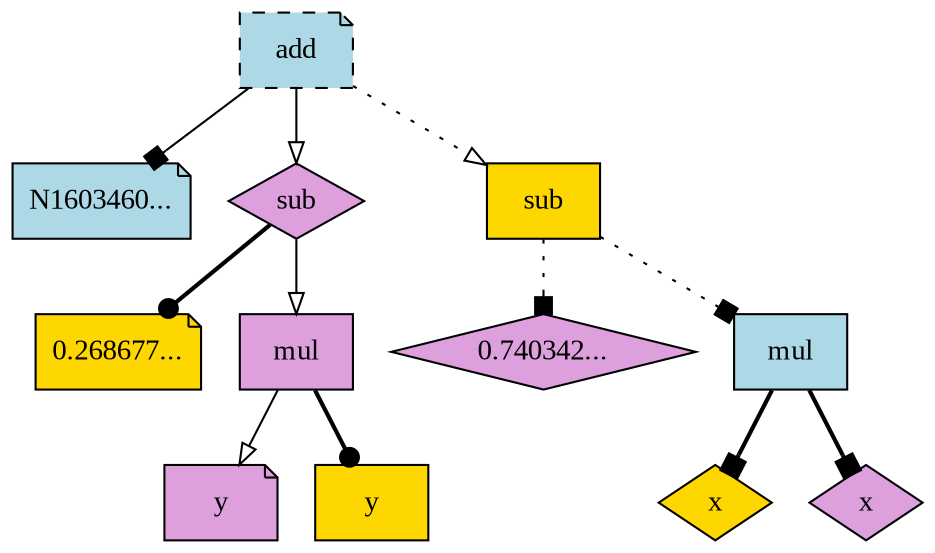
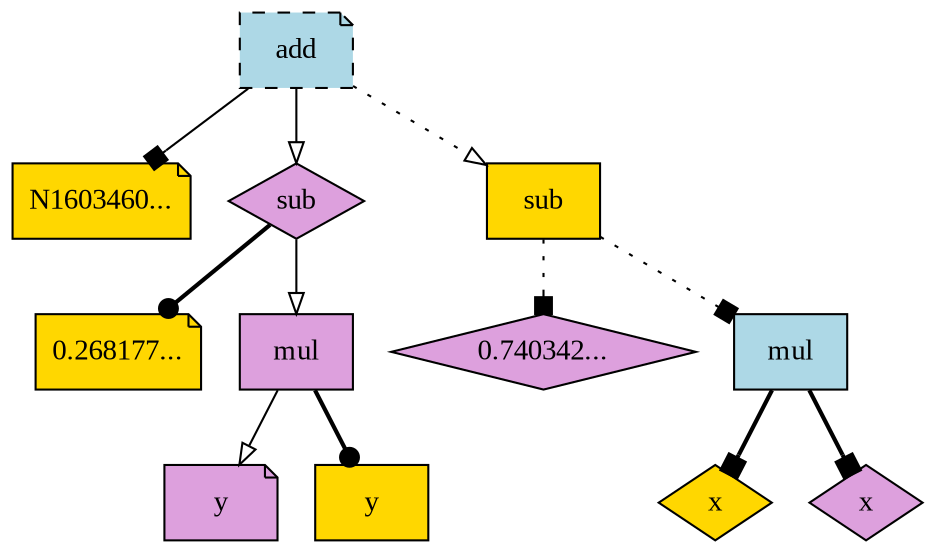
node "N1603460...": fillcolor lightblue -> gold
node "0.268677...": label "0.268677..." -> "0.268177..."
